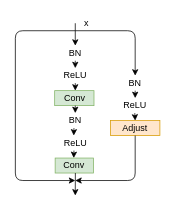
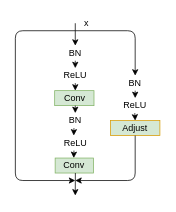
node "Adjust": fillcolor #ffe6cc -> #d5e8d4
